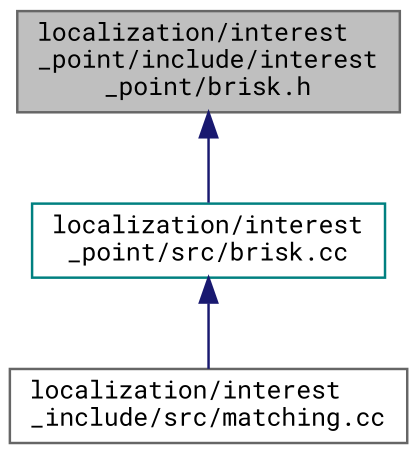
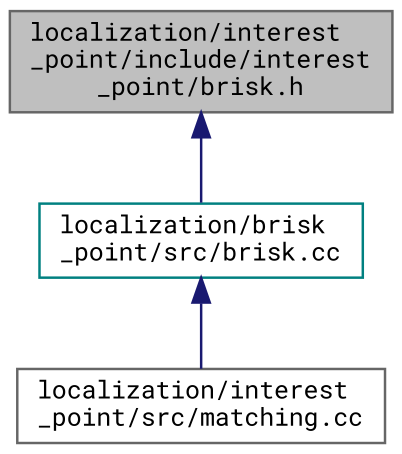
node "localization/interest _point/src/brisk.cc": label "localization/interest _point/src/brisk.cc" -> "localization/brisk _point/src/brisk.cc"
node "localization/interest _include/src/matching.cc": label "localization/interest _include/src/matching.cc" -> "localization/interest _point/src/matching.cc"
